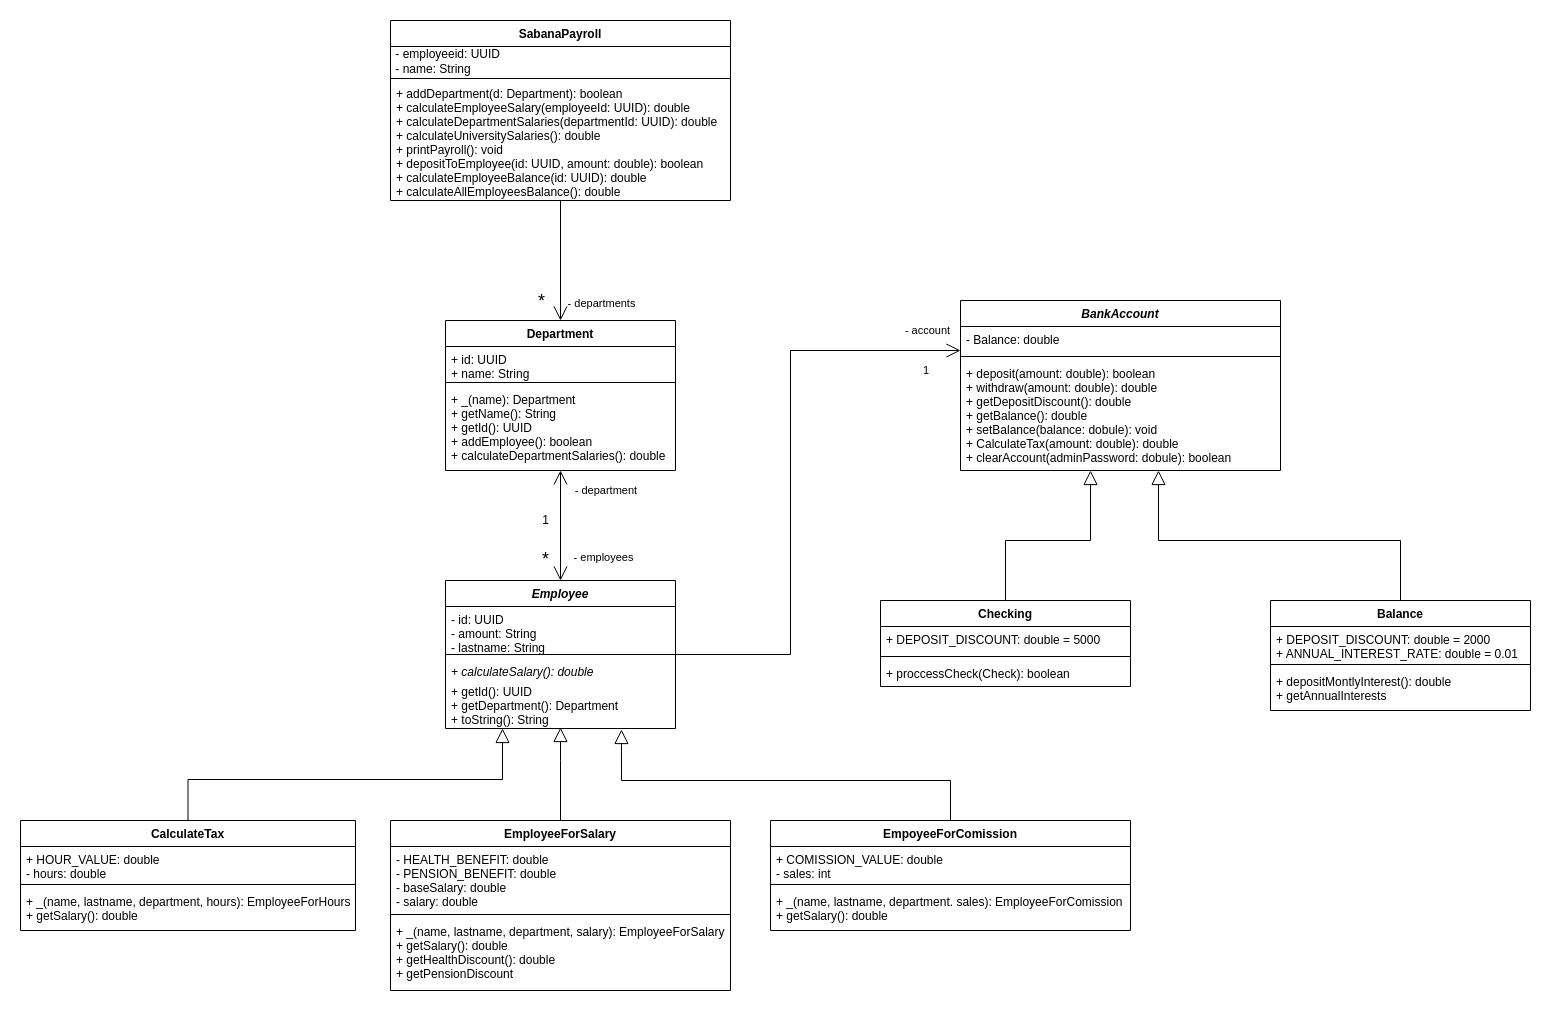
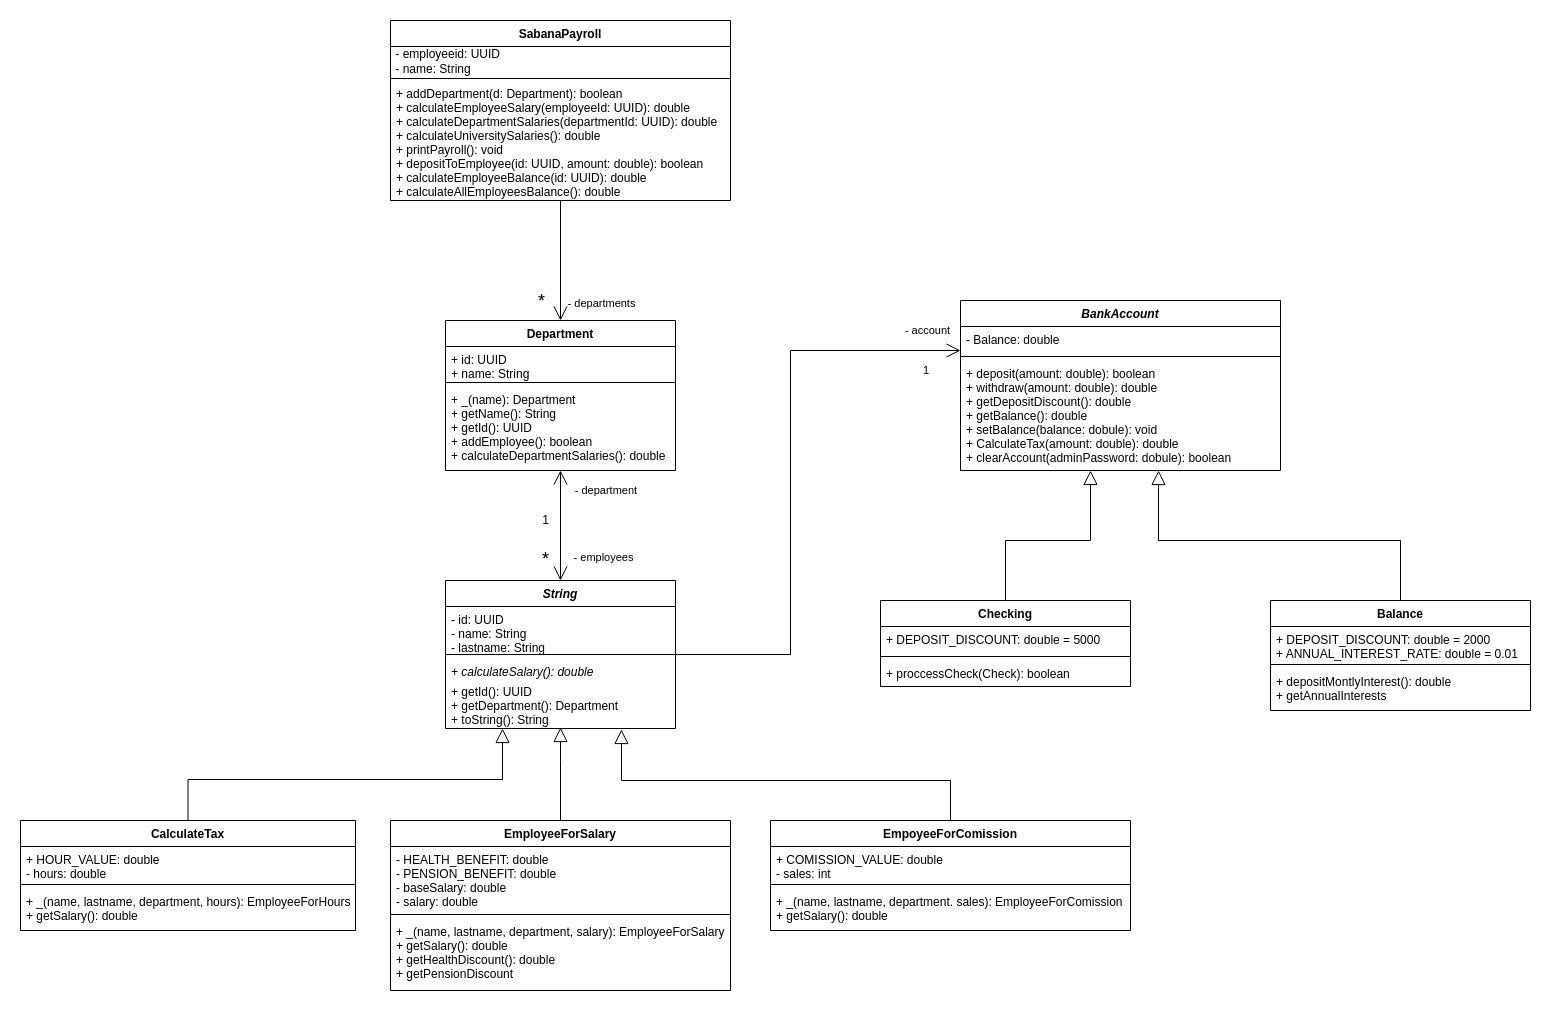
node "Employee": label "Employee" -> "String"
node "- id: UUID - amount: String - lastname: String": label "- id: UUID - amount: String - lastname: String" -> "- id: UUID - name: String - lastname: String"
